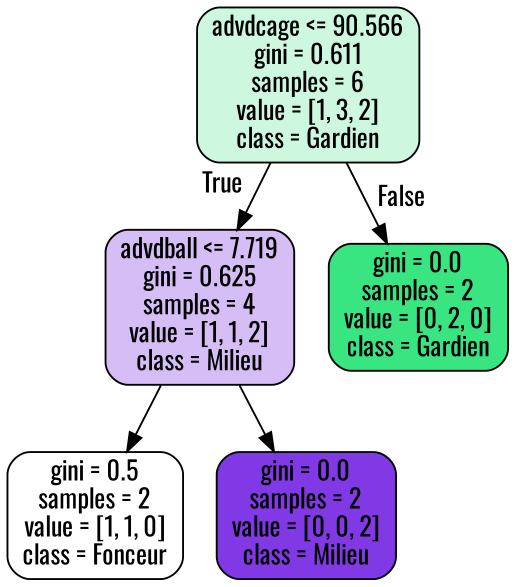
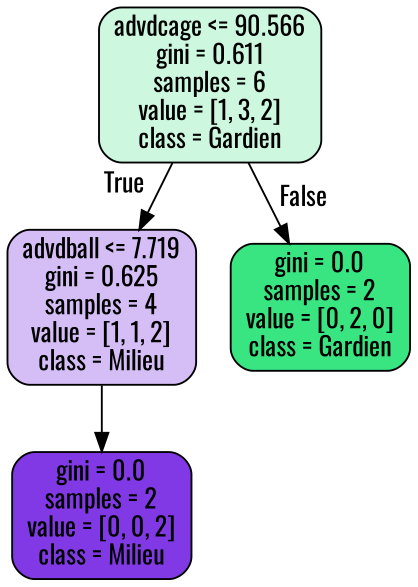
node "gini = 0.5 samples = 2 value = [1, 1, 0] class = Fonceur": removed
